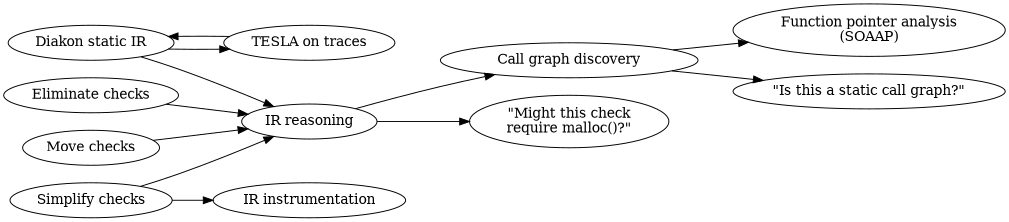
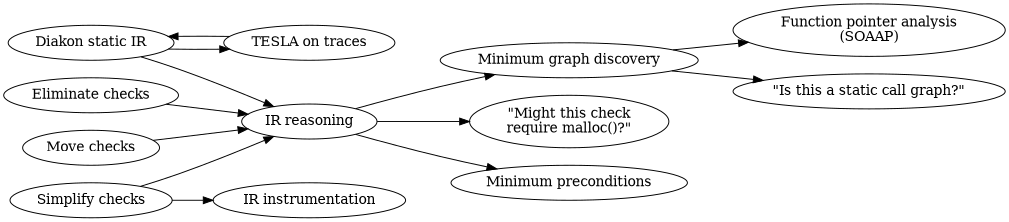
node "Call graph discovery": label "Call graph discovery" -> "Minimum graph discovery"
node "Minimum preconditions": added
